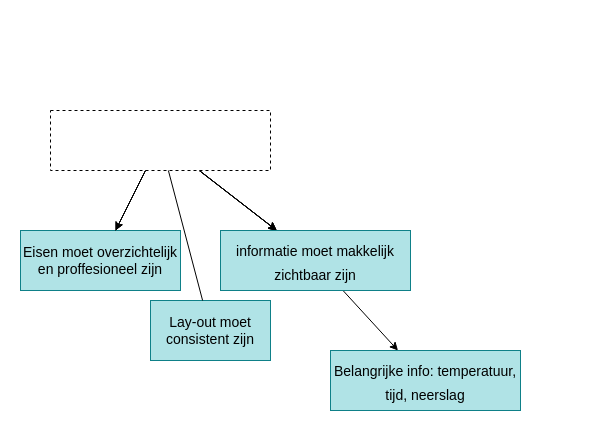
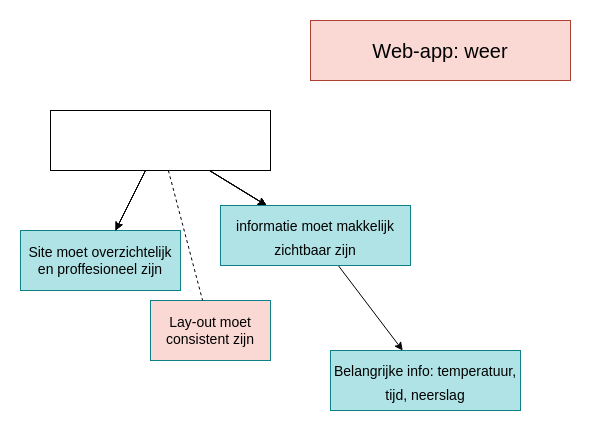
node "Web-app: weer": added
node "Eisen": style dashed -> solid
edge "Eisen" -- "Lay-out moet consistent zijn": style solid -> dashed
node "Eisen moet overzichtelijk en proffesioneel zijn": label "Eisen moet overzichtelijk en proffesioneel zijn" -> "Site moet overzichtelijk en proffesioneel zijn"
node "informatie moet makkelijk zichtbaar zijn": moved (316, 261) -> (316, 236)
node "Lay-out moet consistent zijn": fillcolor #b0e3e6 -> #fad9d5
